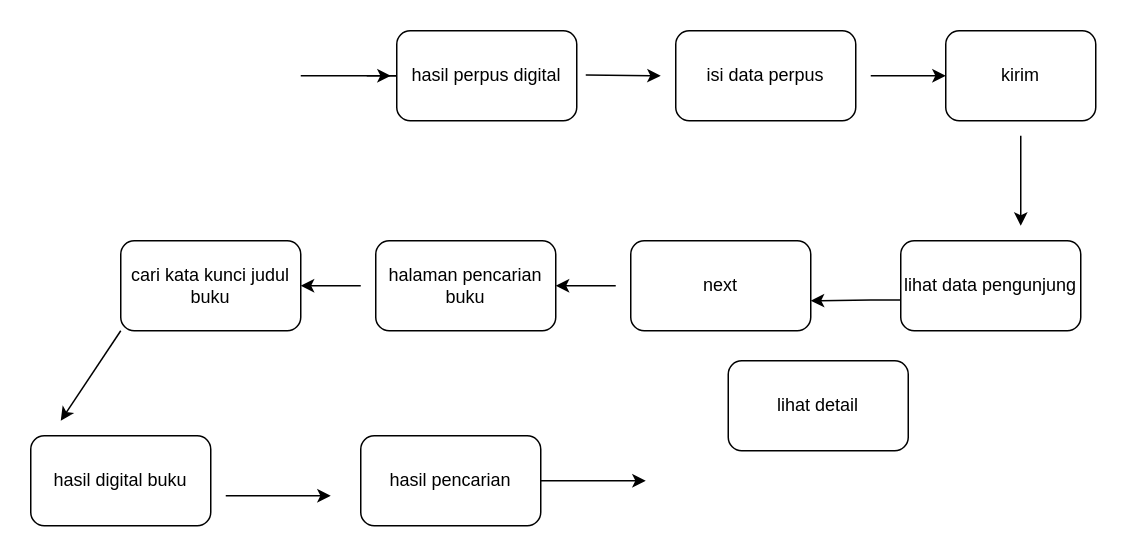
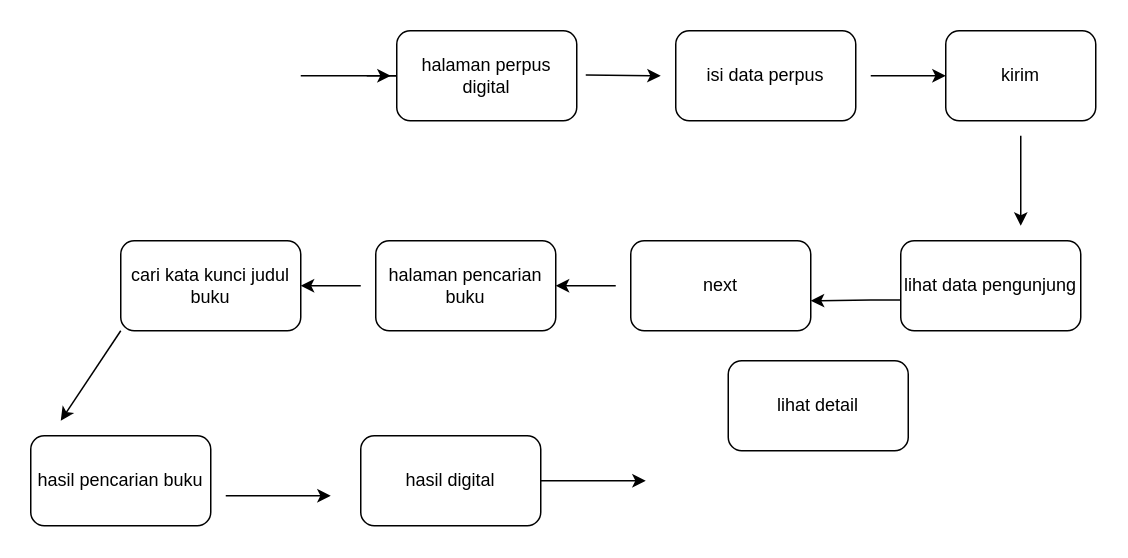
node "hasil perpus digital": label "hasil perpus digital" -> "halaman perpus digital"
node "hasil digital buku": label "hasil digital buku" -> "hasil pencarian buku"
node "hasil pencarian": label "hasil pencarian" -> "hasil digital"
